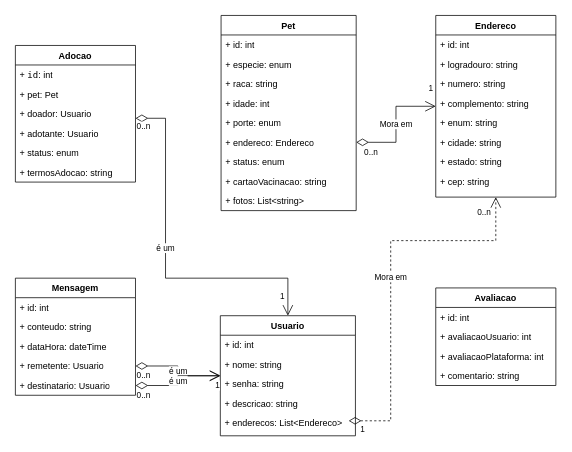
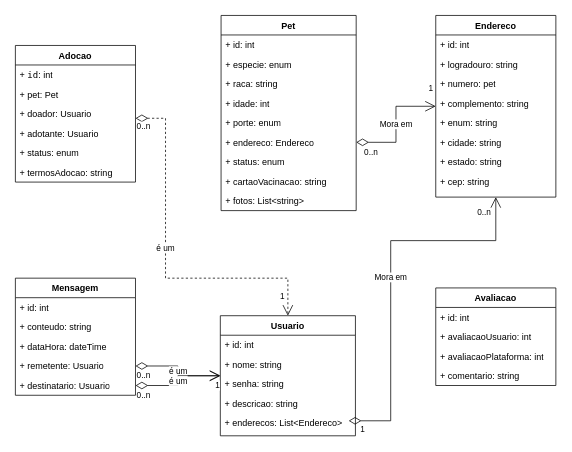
node "+ numero: string": label "+ numero: string" -> "+ numero: pet"
edge "Endereco" -- "+ enderecos: List<Endereco>": style dashed -> solid
edge "+ doador: Usuario" -- "Usuario": style solid -> dashed
